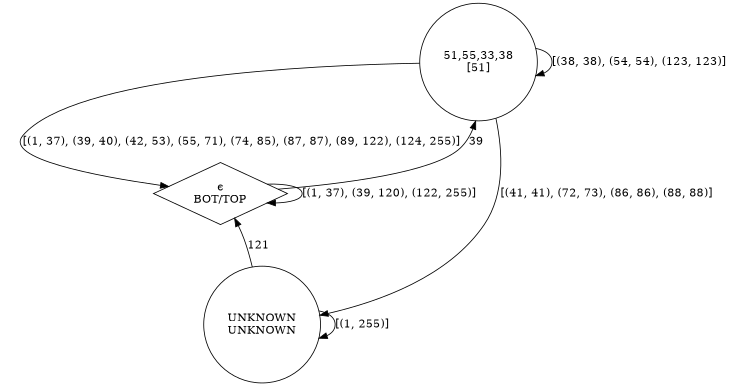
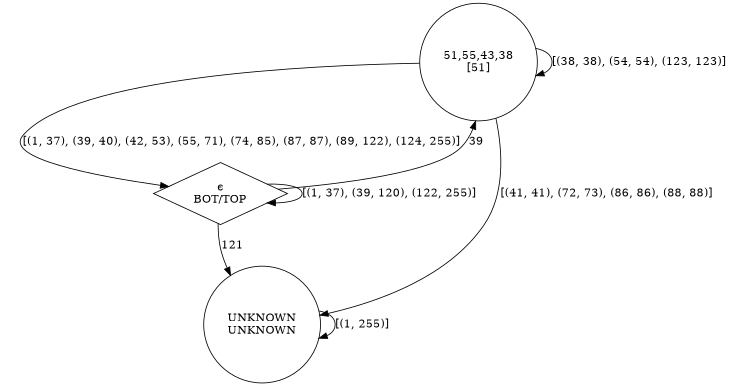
node "51,55,33,38 [51]": label "51,55,33,38 [51]" -> "51,55,43,38 [51]"
edge "UNKNOWN UNKNOWN" -> "ϵ BOT/TOP": reversed
